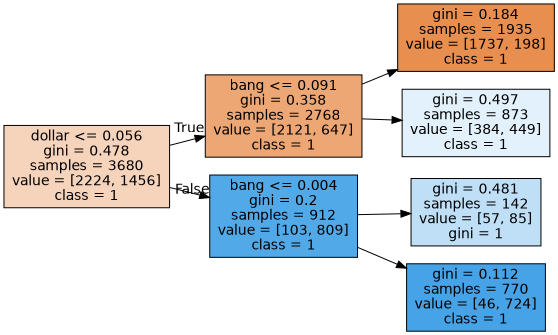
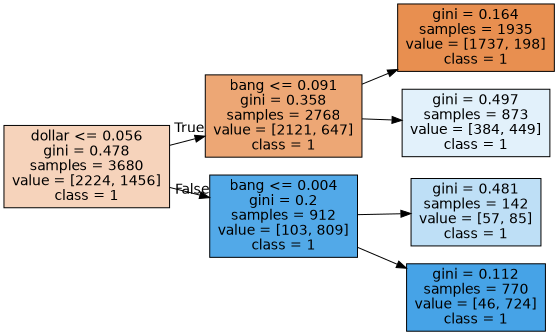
node "gini = 0.184 samples = 1935 value = [1737, 198] class = 1": label "gini = 0.184 samples = 1935 value = [1737, 198] class = 1" -> "gini = 0.164 samples = 1935 value = [1737, 198] class = 1"
node "gini = 0.481 samples = 142 value = [57, 85] gini = 1": label "gini = 0.481 samples = 142 value = [57, 85] gini = 1" -> "gini = 0.481 samples = 142 value = [57, 85] class = 1"
